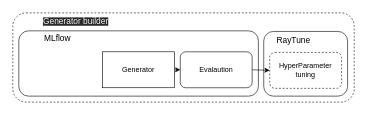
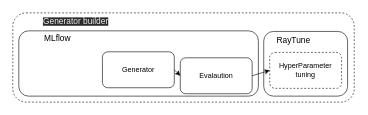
node "Generator": shape rectangle -> rounded rectangle
node "Evalaution": moved (216, 70) -> (216, 76)
